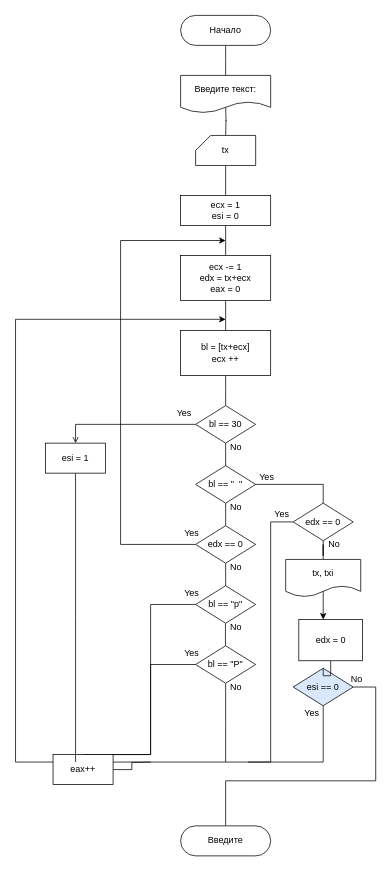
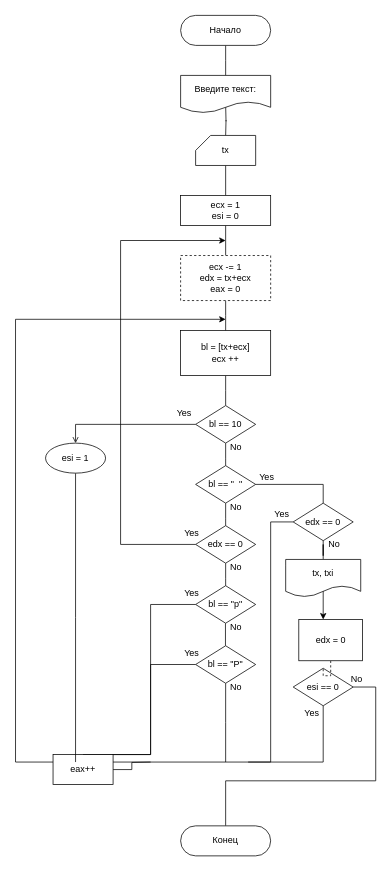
node "ecx -= 1 edx = tx+ecx eax = 0": style solid -> dashed
node "bl == 30": label "bl == 30" -> "bl == 10"
node "esi = 1": shape rectangle -> ellipse
edge "edx = 0" -- "esi == 0": style solid -> dashed
node "esi == 0": fillcolor #dae8fc -> #ffffff
node "Введите": label "Введите" -> "Конец"
